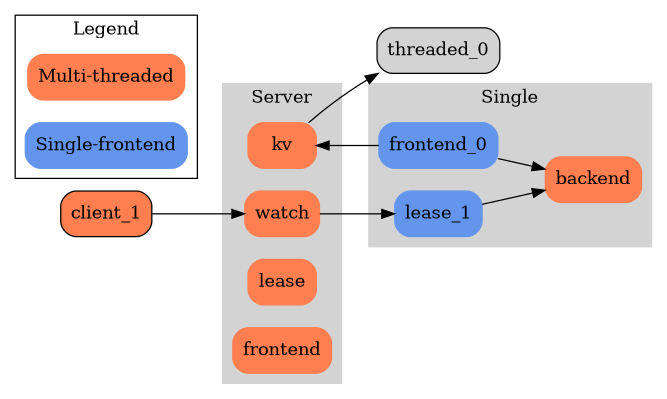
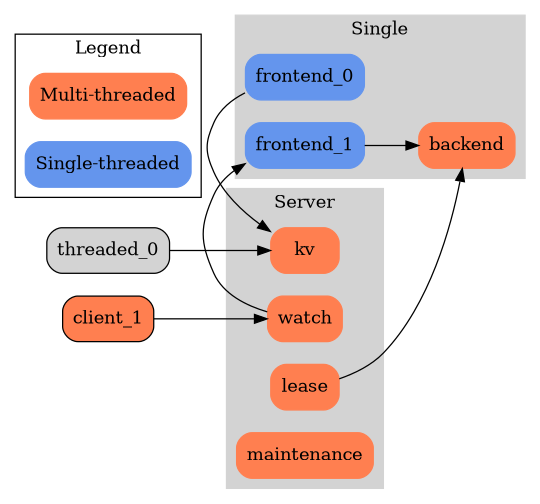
edge "kv" -> "threaded_0": reversed
node "Single-frontend": label "Single-frontend" -> "Single-threaded"
edge "frontend_0" -> "backend": now "lease" -> "backend"
node "lease_1": label "lease_1" -> "frontend_1"
node "frontend": label "frontend" -> "maintenance"
